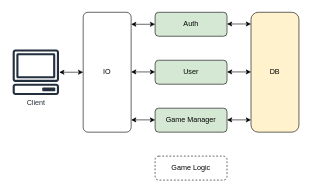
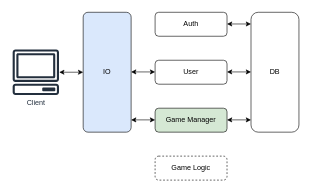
edge "Auth" -- "IO": removed
node "Auth": fillcolor #d5e8d4 -> #ffffff
node "IO": fillcolor #ffffff -> #dae8fc
node "User": fillcolor #d5e8d4 -> #ffffff
node "DB": fillcolor #fff2cc -> #ffffff
